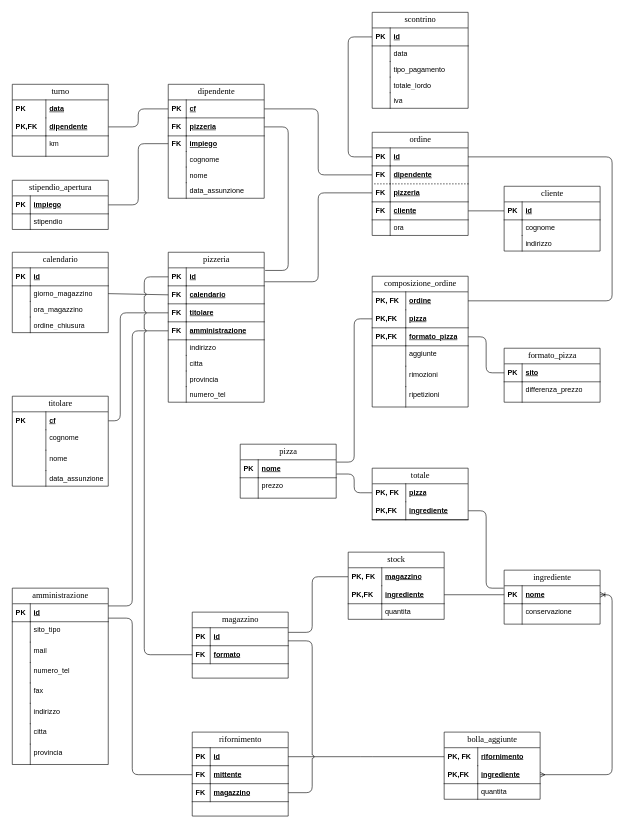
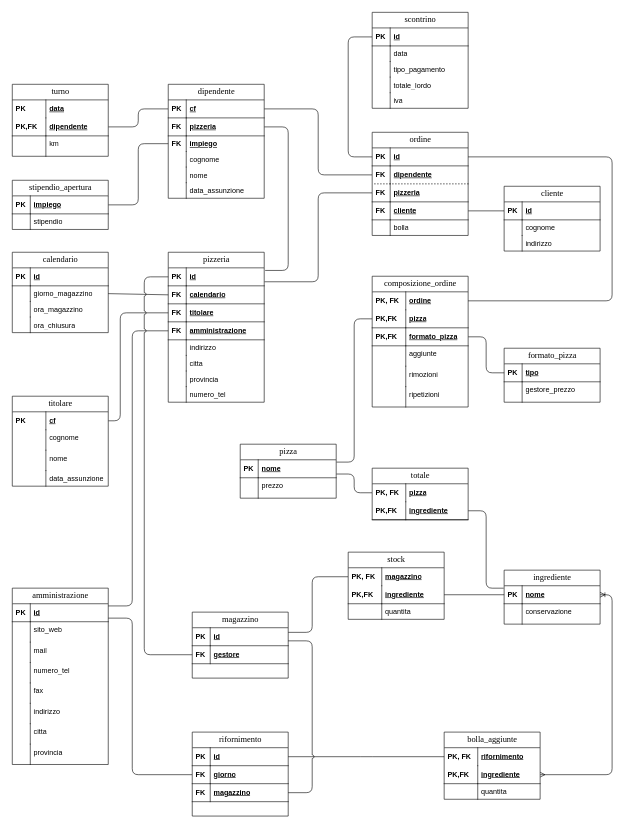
node "ora": label "ora" -> "bolla"
node "ordine_chiusura": label "ordine_chiusura" -> "ora_chiusura"
node "sito": label "sito" -> "tipo"
node "differenza_prezzo": label "differenza_prezzo" -> "gestore_prezzo"
node "sito_tipo": label "sito_tipo" -> "sito_web"
node "formato": label "formato" -> "gestore"
node "mittente": label "mittente" -> "giorno"
